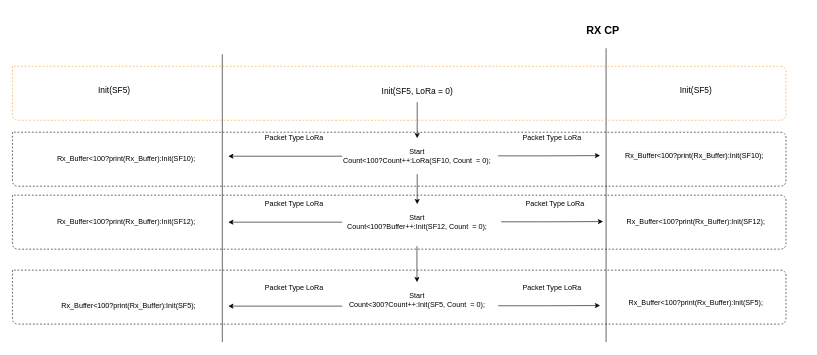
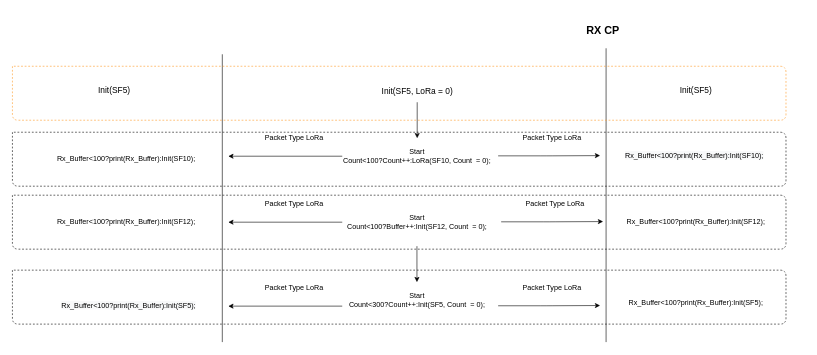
edge "Start Count<100?Count++:LoRa(SF10, Count = 0);" -> "Start Count<100?Buffer++:Init(SF12, Count = 0);": removed
